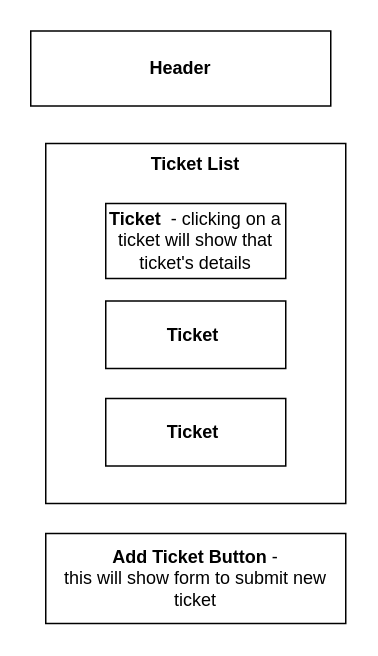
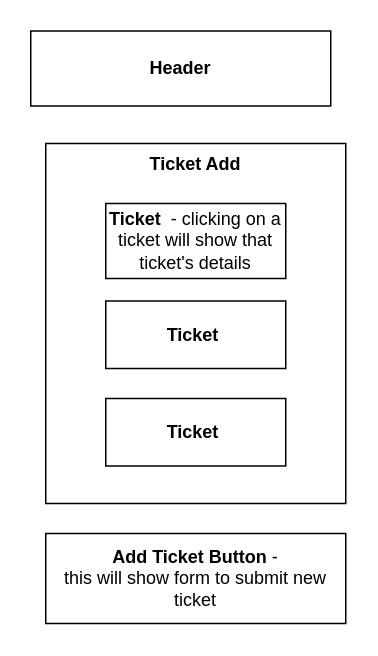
node "Ticket List": label "Ticket List" -> "Ticket Add"
